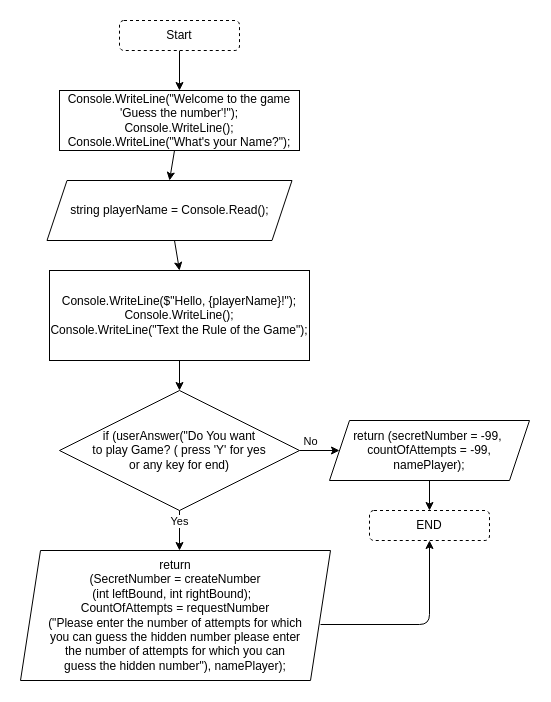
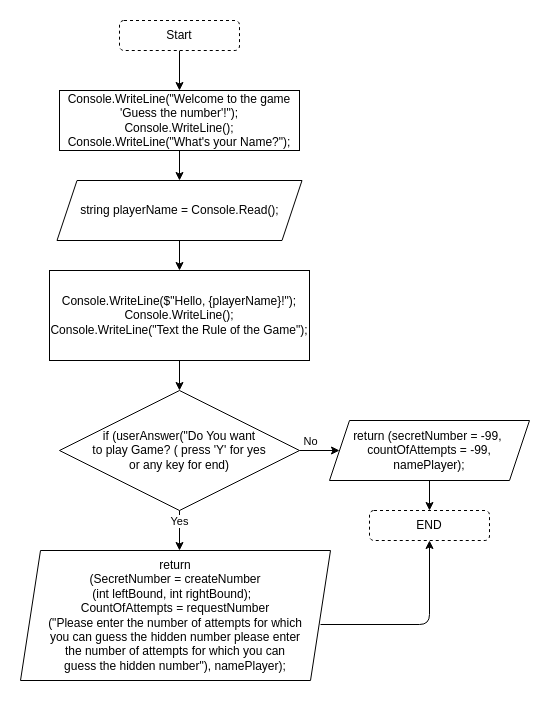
node "string playerName = Console.Read();": moved (170, 211) -> (180, 211)
